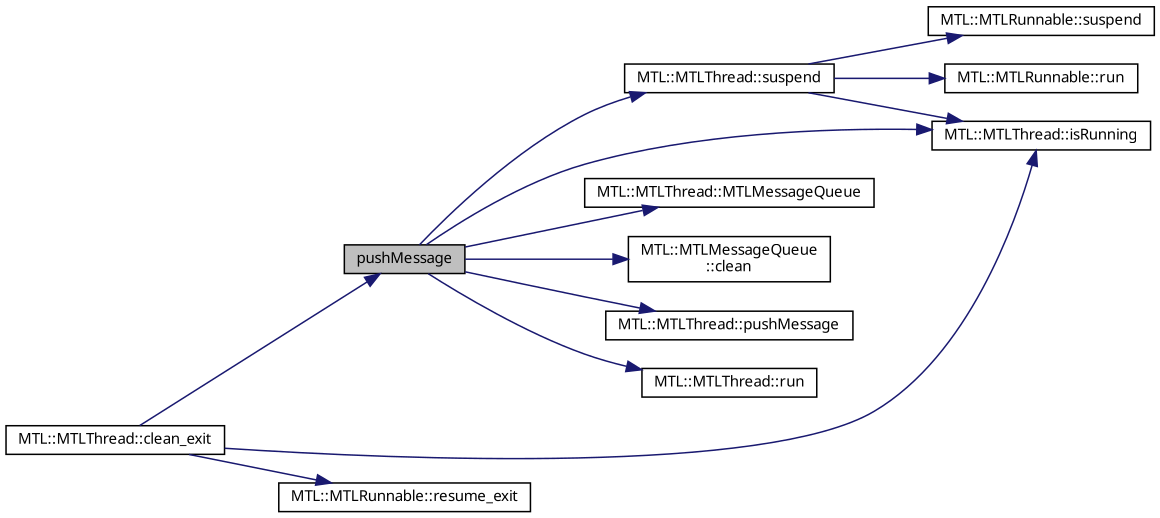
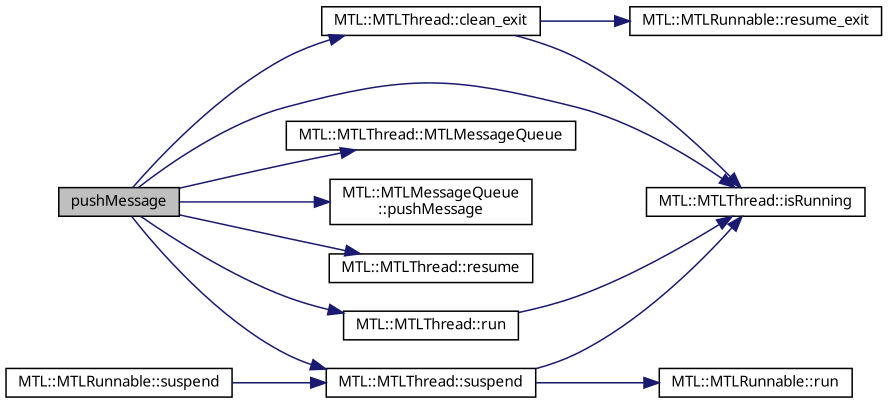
edge "MTL::MTLThread::suspend" -> "MTL::MTLRunnable::suspend": reversed
node "MTL::MTLMessageQueue ::clean": label "MTL::MTLMessageQueue ::clean" -> "MTL::MTLMessageQueue ::pushMessage"
edge "MTL::MTLThread::run" -> "MTL::MTLThread::isRunning": added
node "MTL::MTLThread::pushMessage": label "MTL::MTLThread::pushMessage" -> "MTL::MTLThread::resume"
edge "MTL::MTLThread::clean_exit" -> "pushMessage": reversed
